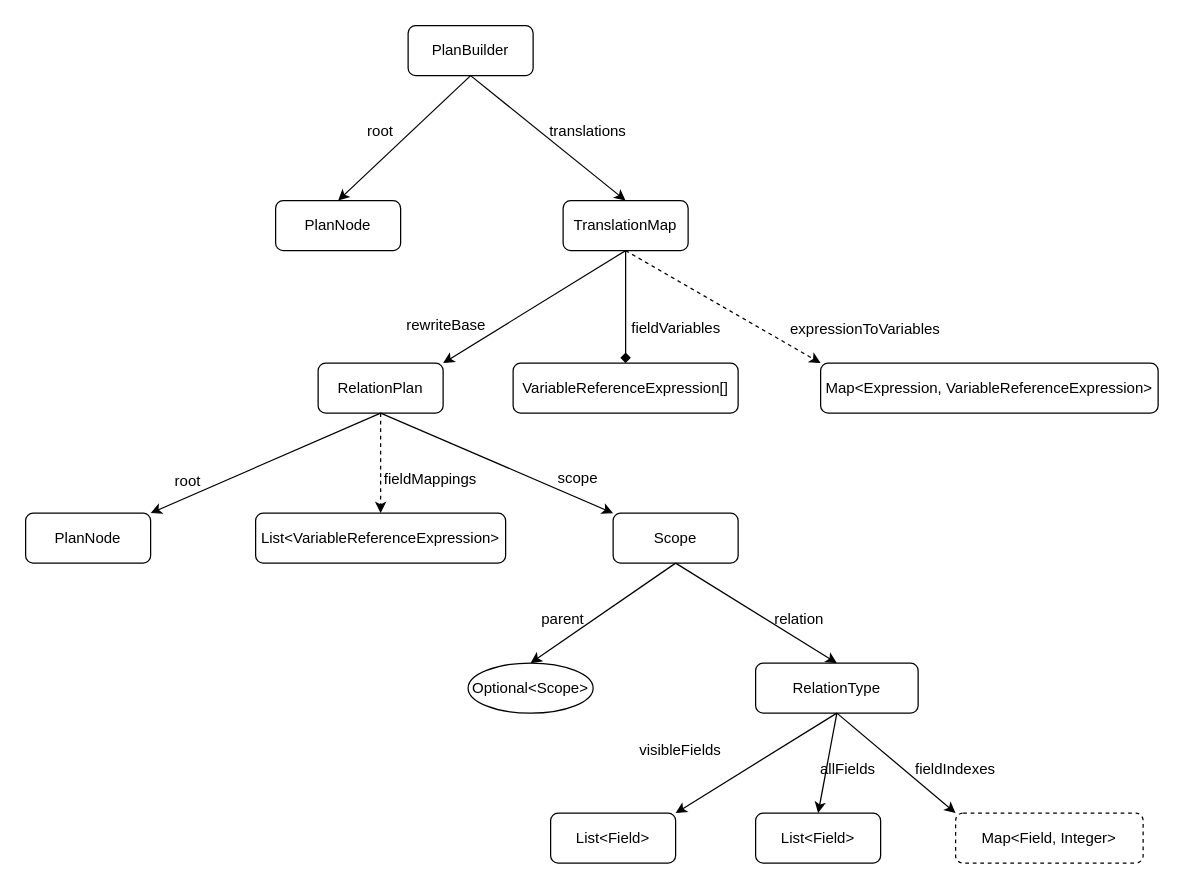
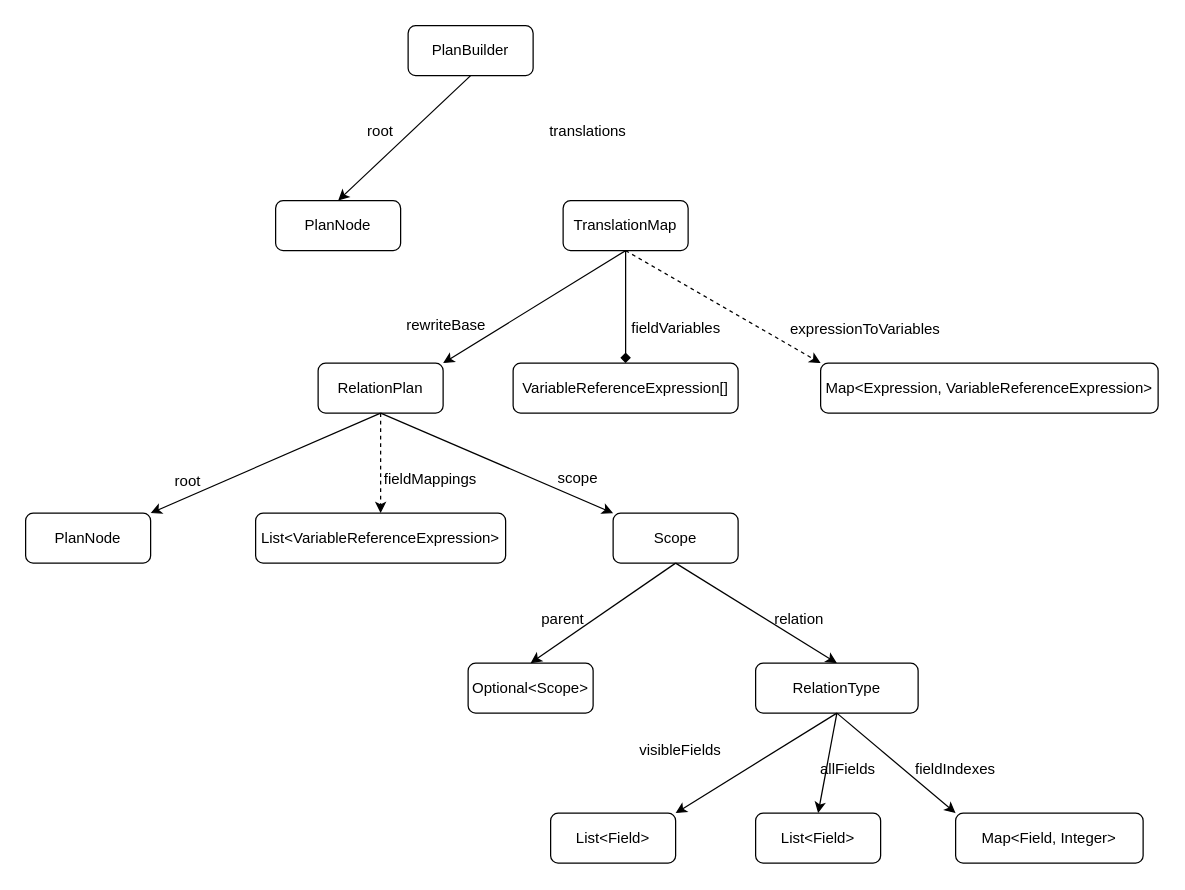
edge "PlanBuilder" -> "TranslationMap": removed
node "Optional<Scope>": shape ellipse -> rounded rectangle
node "Map<Field, Integer>": style dashed -> solid
